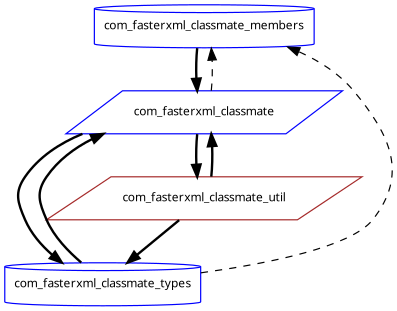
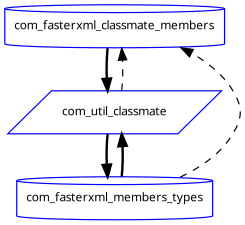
node "com_fasterxml_classmate": label "com_fasterxml_classmate" -> "com_util_classmate"
node "com_fasterxml_classmate_util": removed
node "com_fasterxml_classmate_types": label "com_fasterxml_classmate_types" -> "com_fasterxml_members_types"
